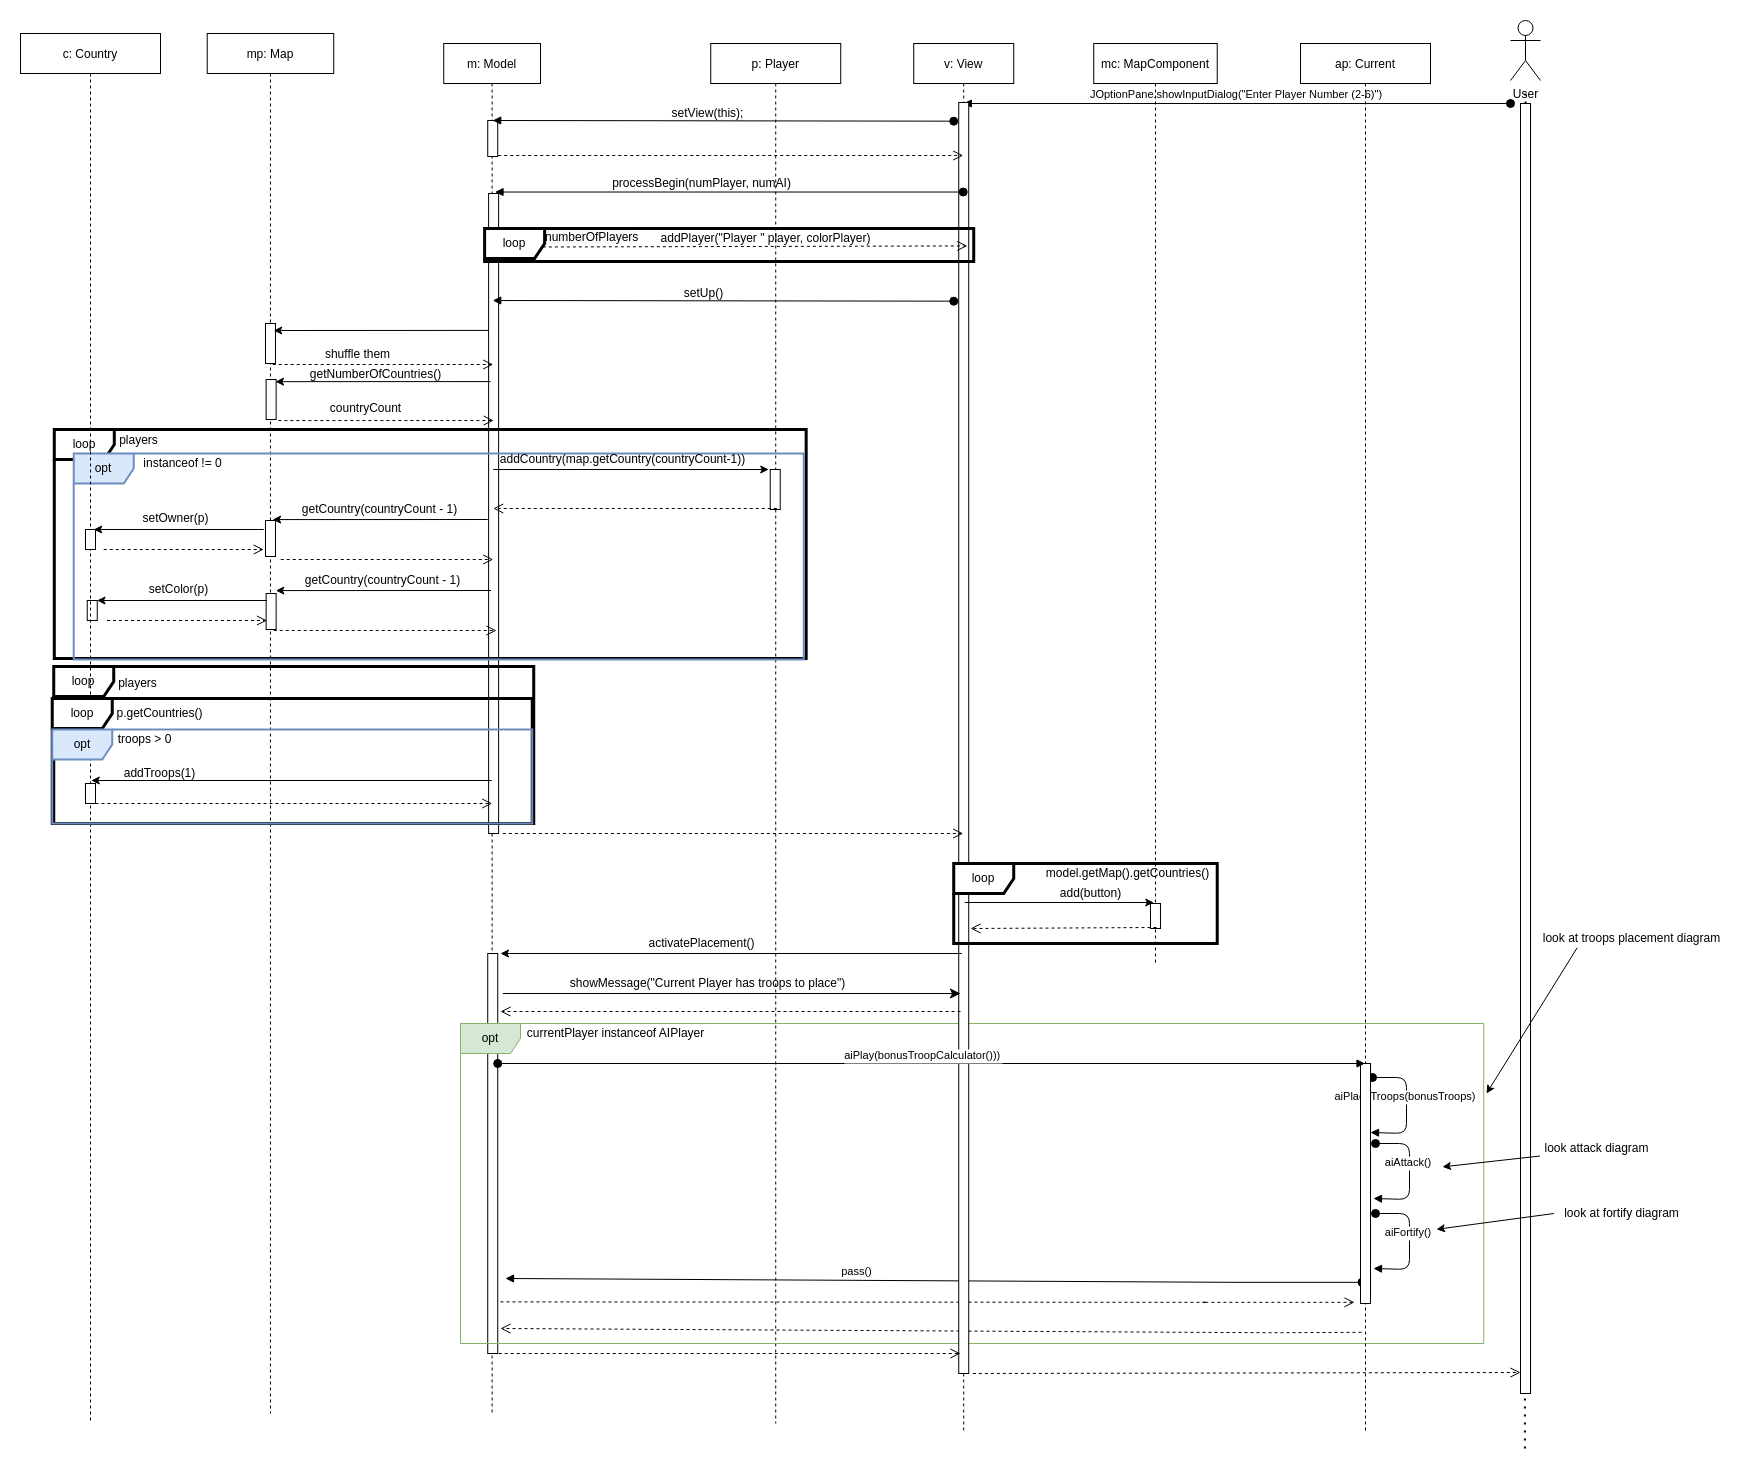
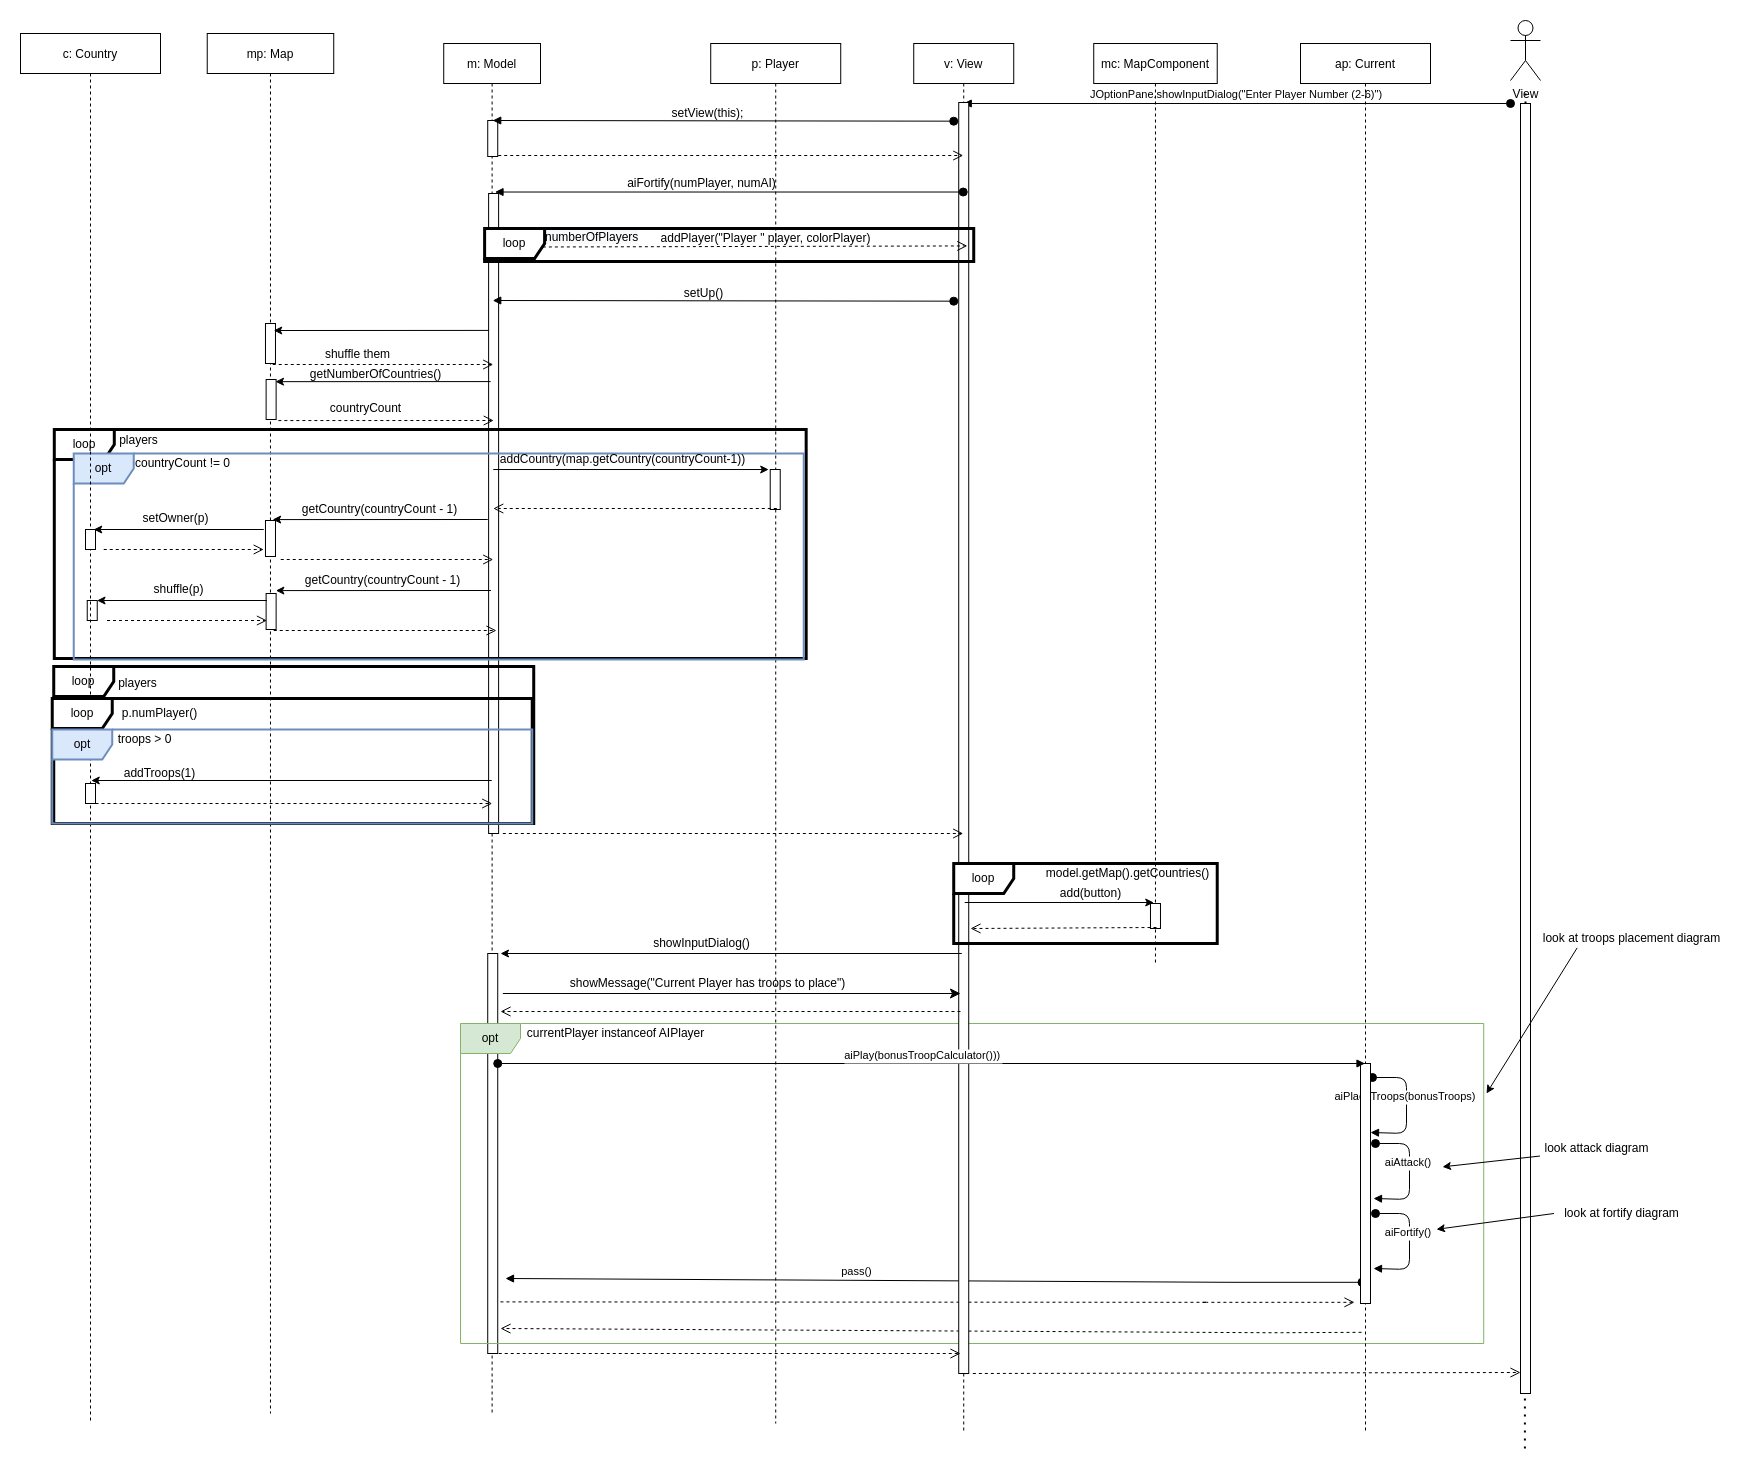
node "User": label "User" -> "View"
node "processBegin(numPlayer, numAI)": label "processBegin(numPlayer, numAI)" -> "aiFortify(numPlayer, numAI)"
node "instanceof != 0": label "instanceof != 0" -> "countryCount != 0"
node "setColor(p)": label "setColor(p)" -> "shuffle(p)"
node "p.getCountries()": label "p.getCountries()" -> "p.numPlayer()"
node "activatePlacement()": label "activatePlacement()" -> "showInputDialog()"
